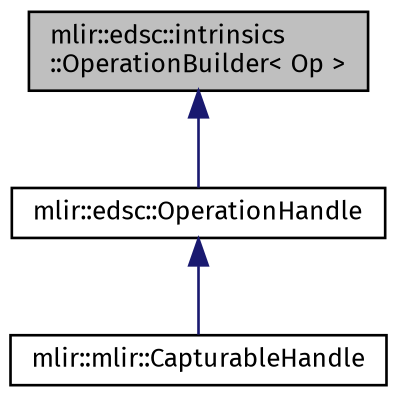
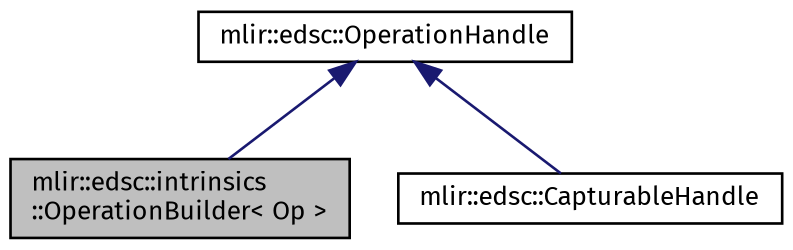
edge "mlir::edsc::OperationHandle" -> "mlir::edsc::intrinsics ::OperationBuilder< Op >": reversed
node "mlir::mlir::CapturableHandle": label "mlir::mlir::CapturableHandle" -> "mlir::edsc::CapturableHandle"
